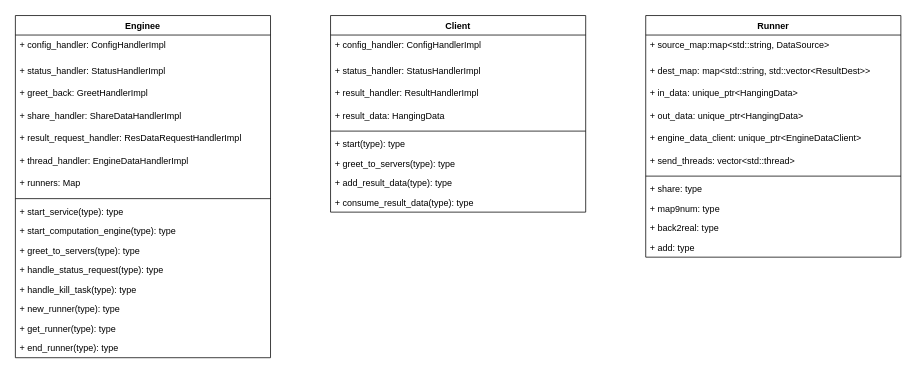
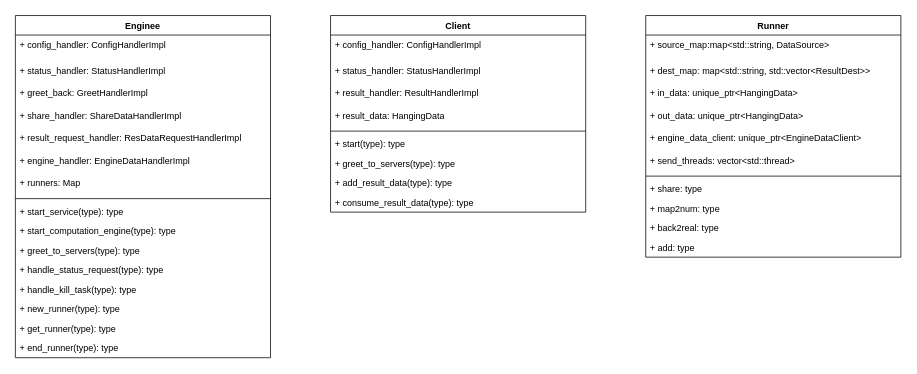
node "+ thread_handler: EngineDataHandlerImpl": label "+ thread_handler: EngineDataHandlerImpl" -> "+ engine_handler: EngineDataHandlerImpl"
node "+ map9num: type": label "+ map9num: type" -> "+ map2num: type"
